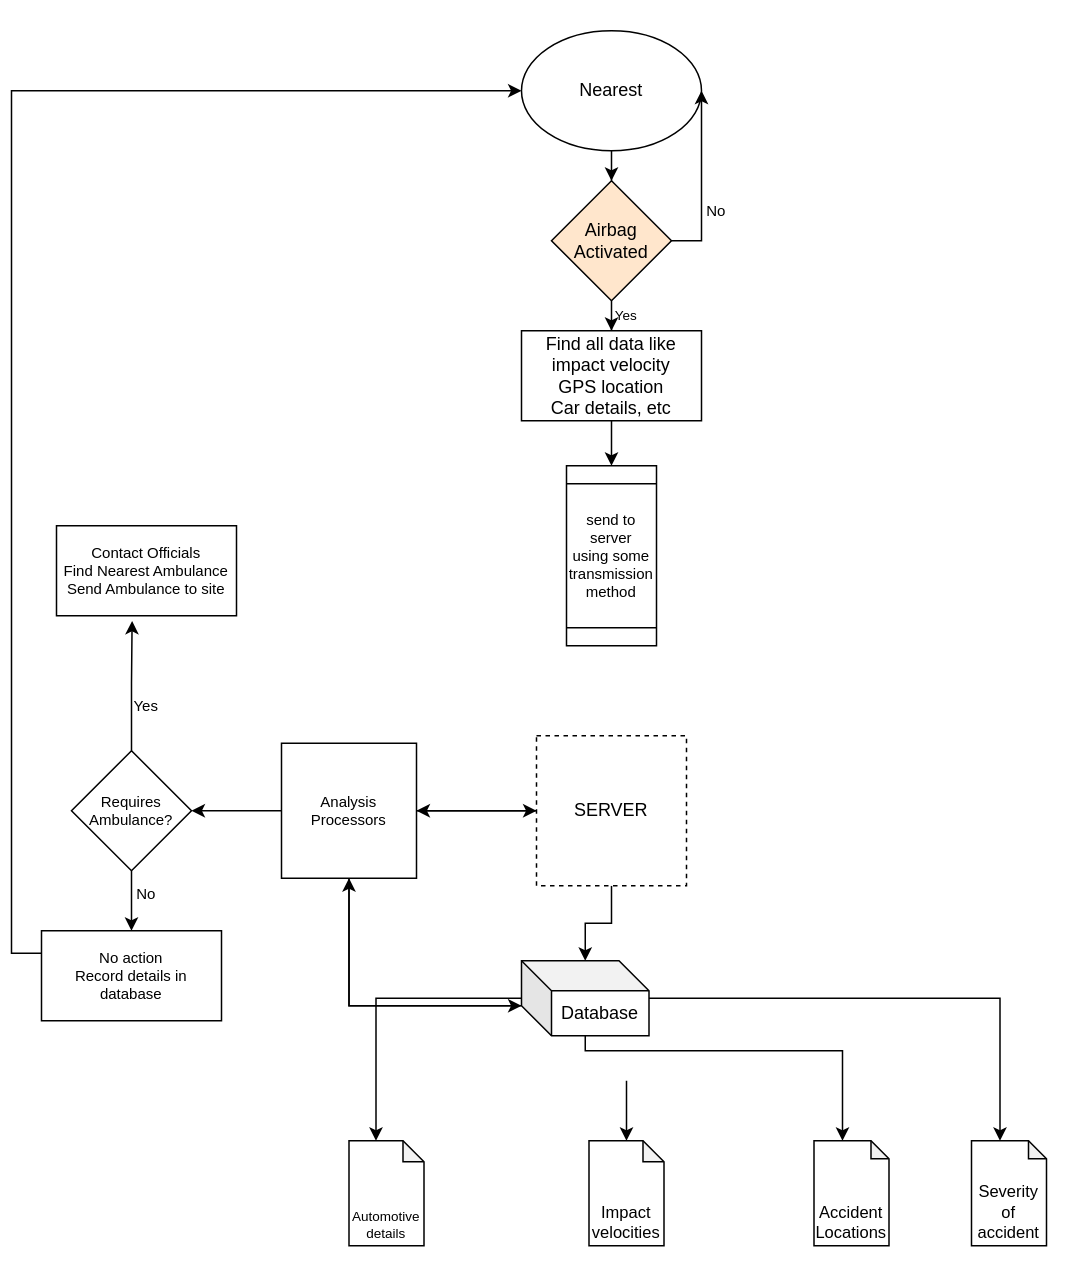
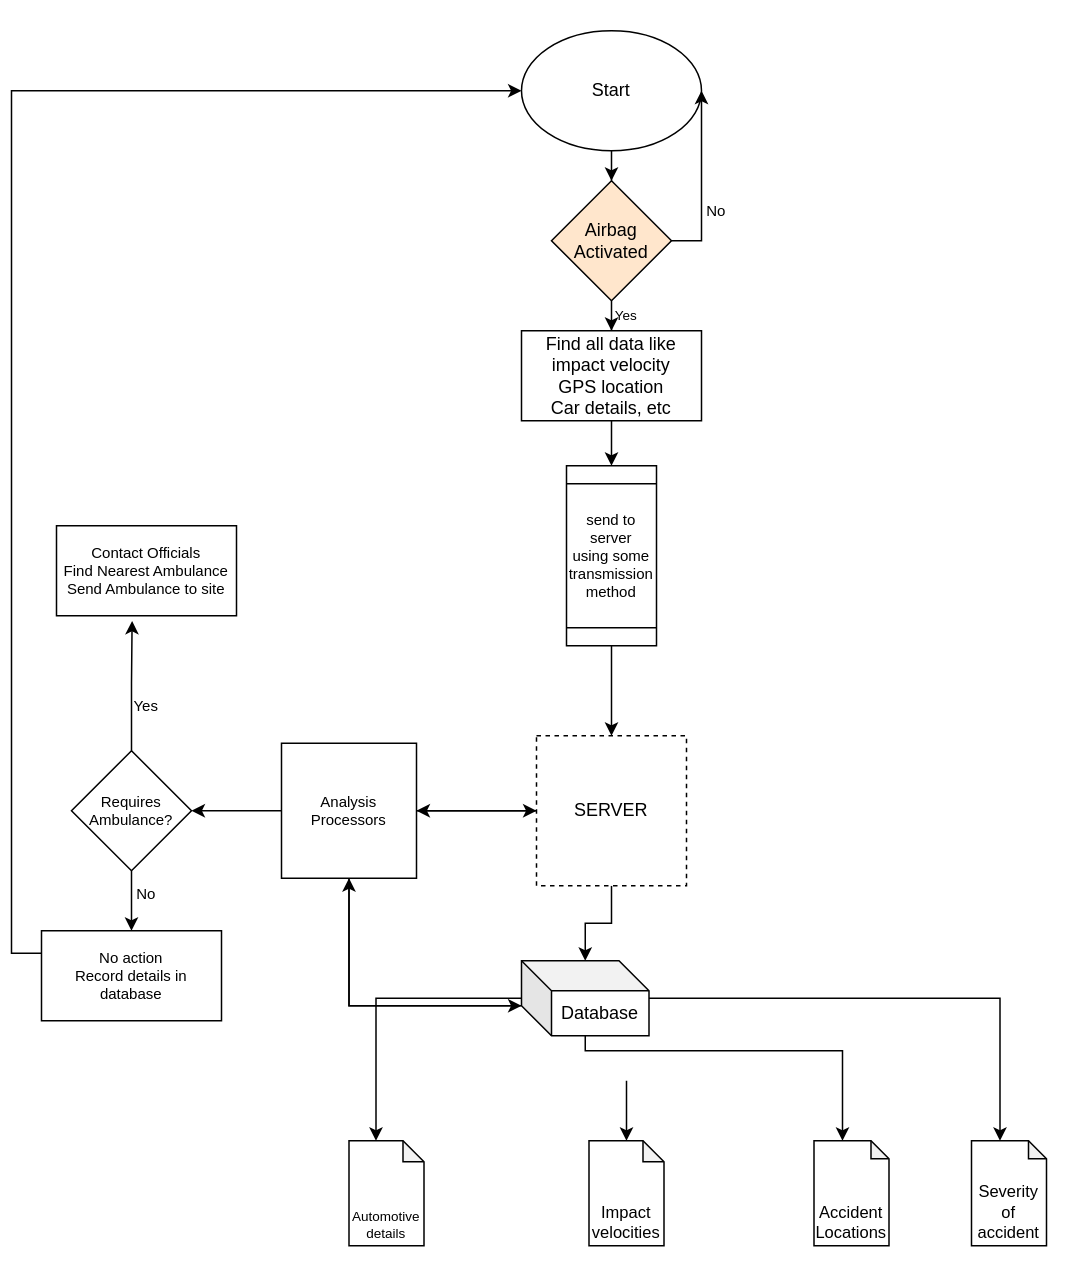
node "Nearest": label "Nearest" -> "Start"
edge "send to serverusing some transmission method" -> "SERVER": added
